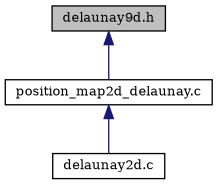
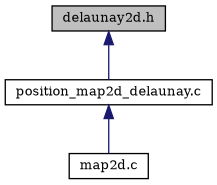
node "delaunay9d.h": label "delaunay9d.h" -> "delaunay2d.h"
node "delaunay2d.c": label "delaunay2d.c" -> "map2d.c"
